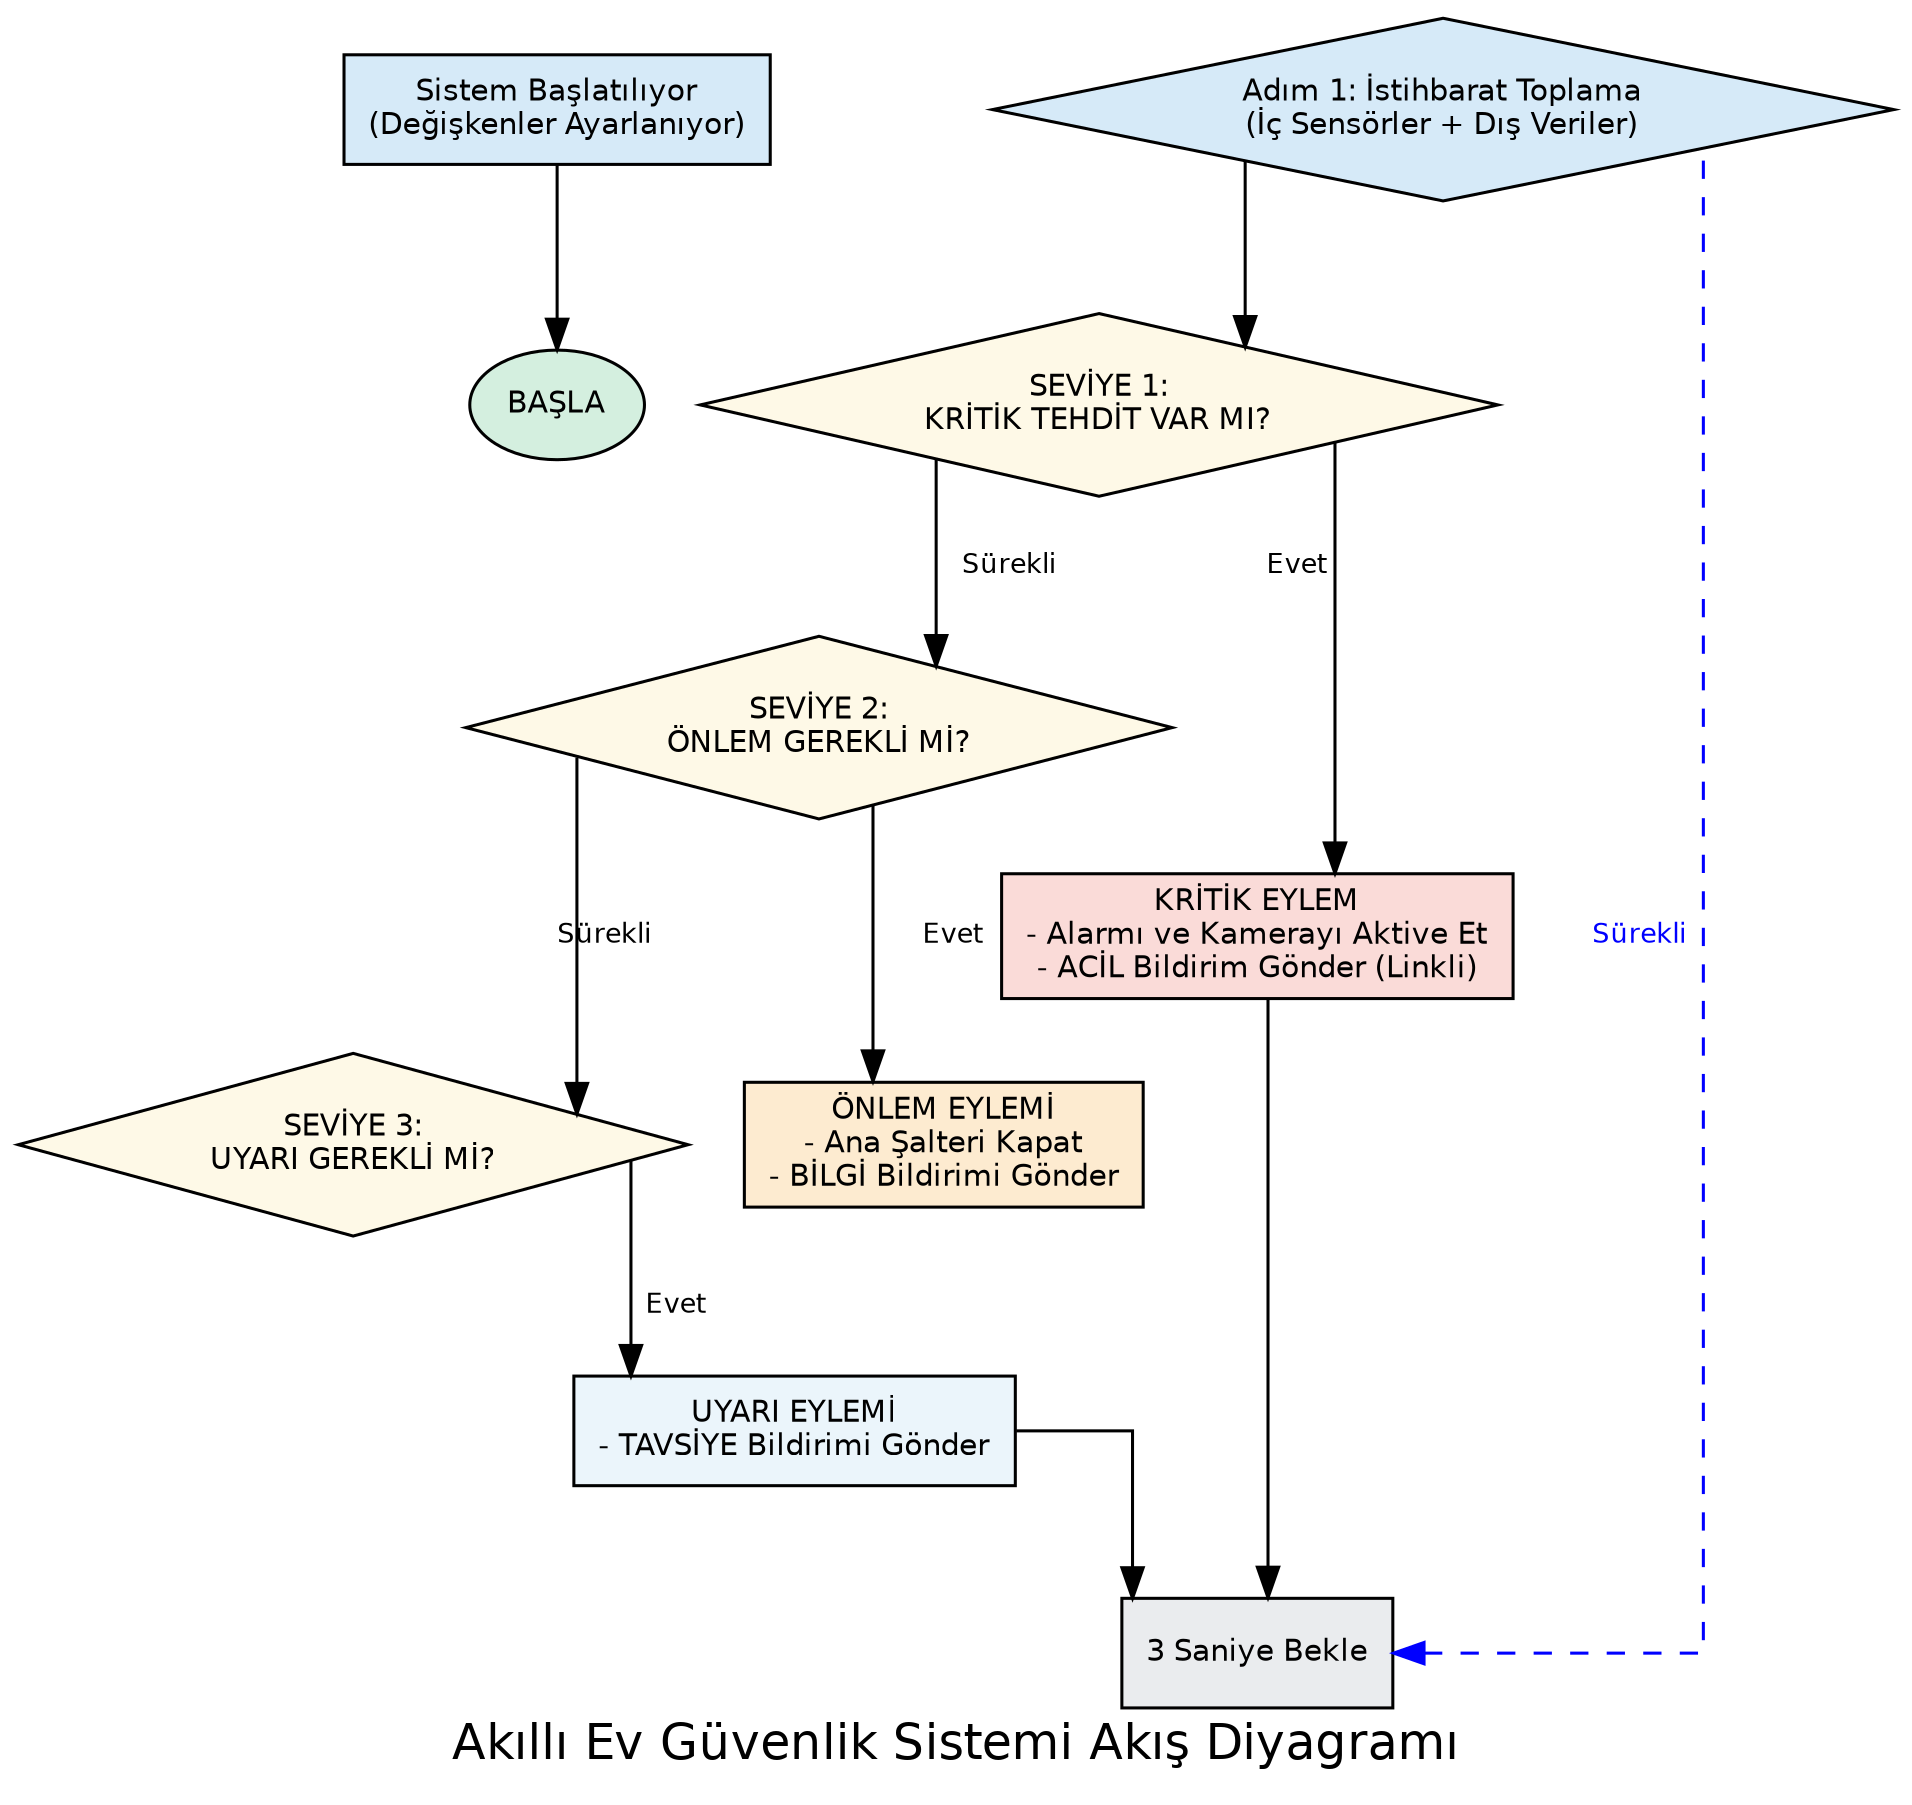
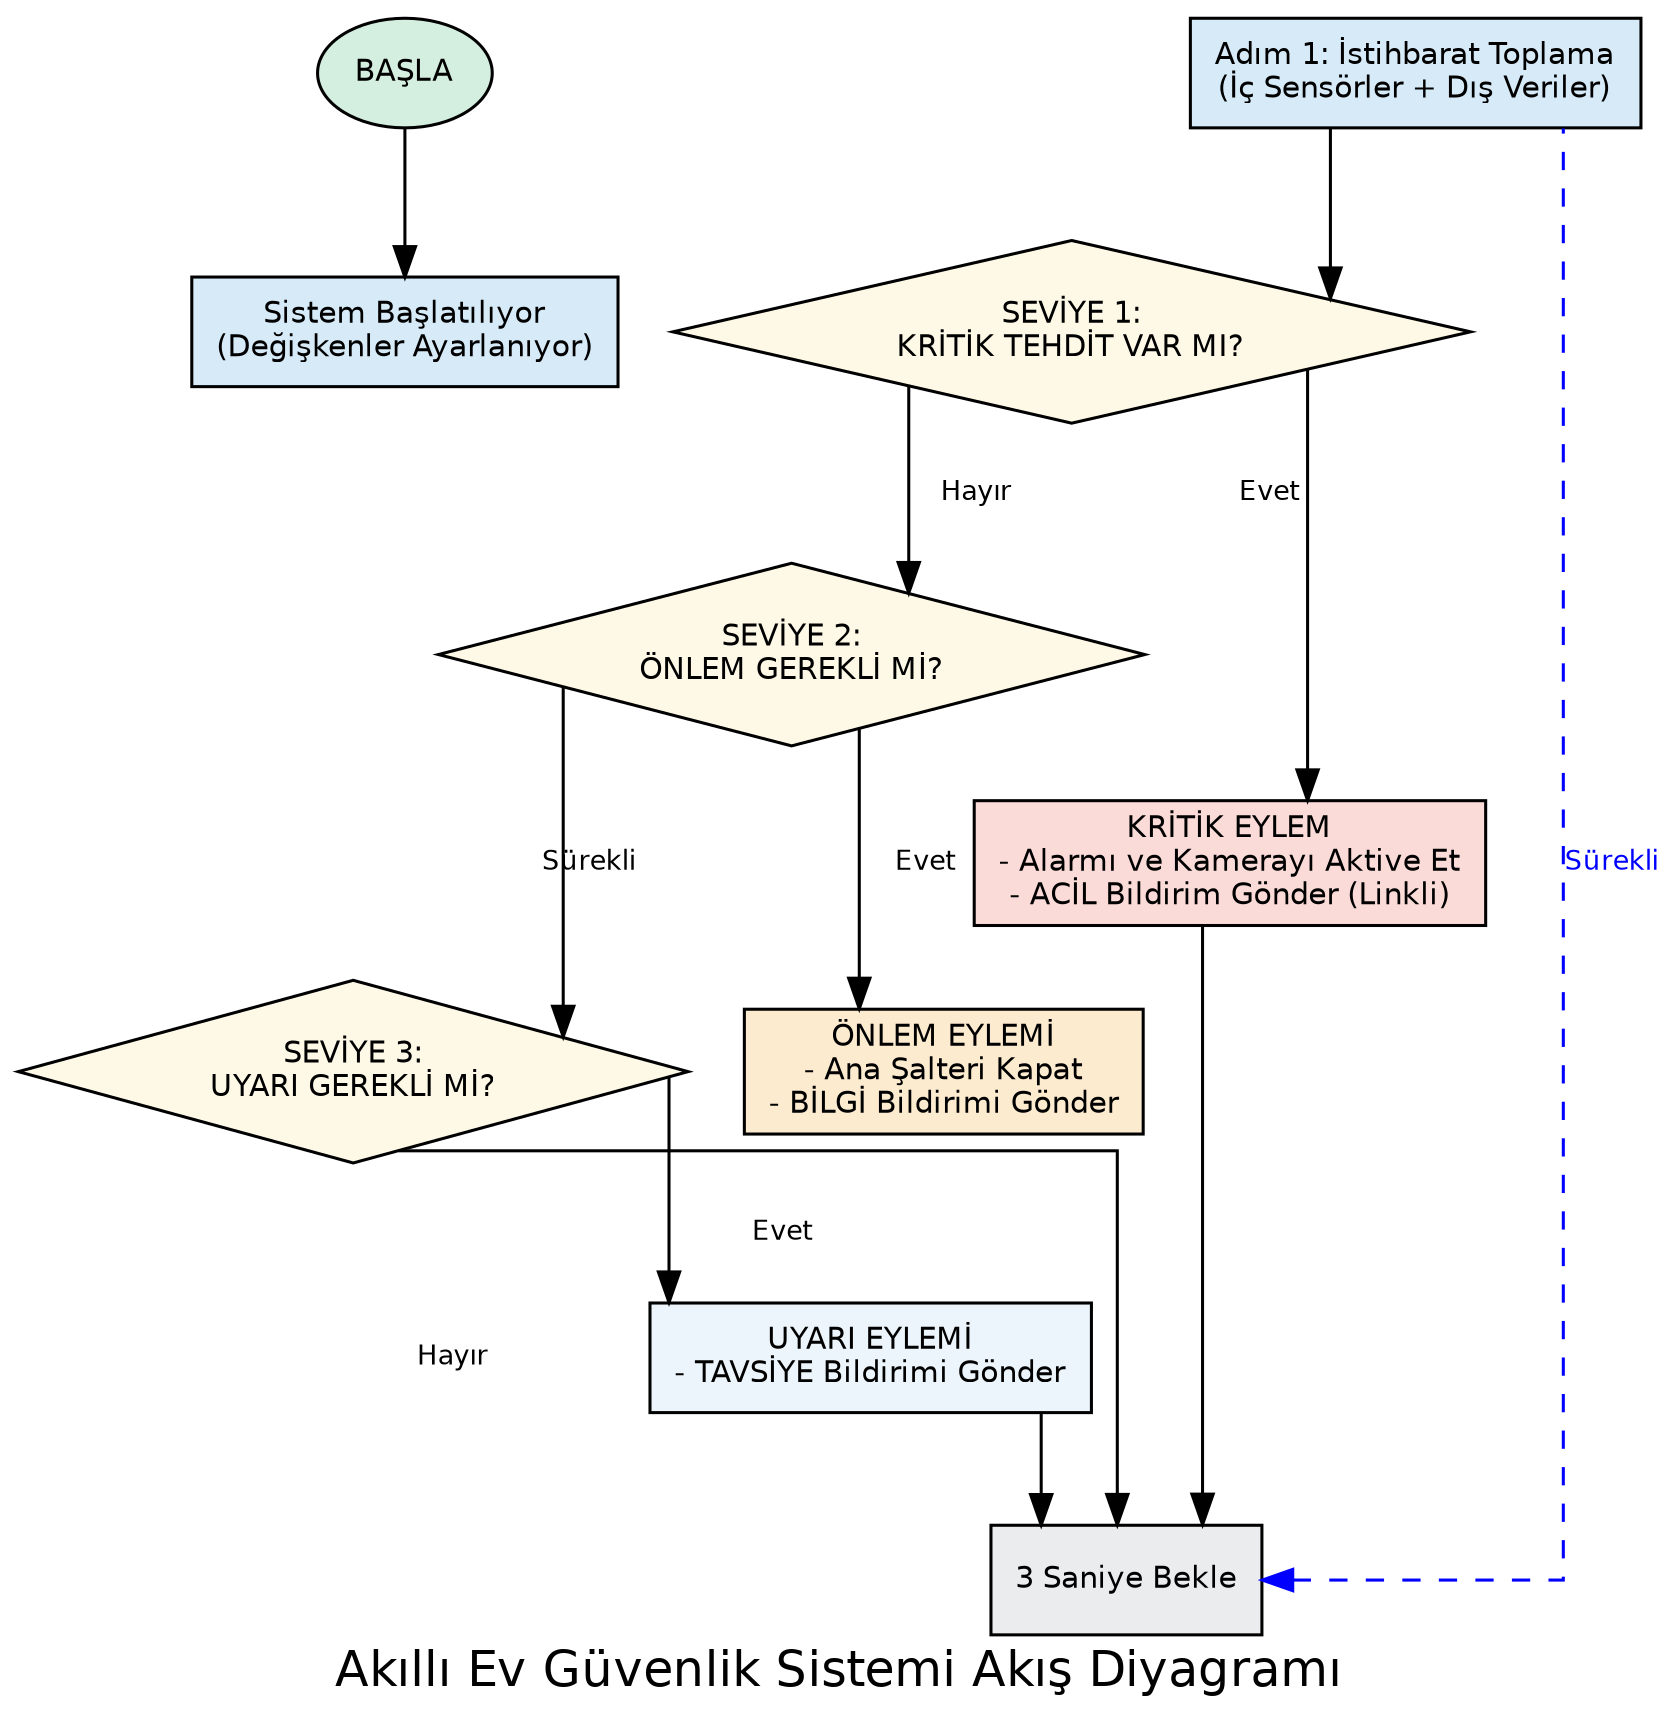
node "Adım 1: İstihbarat Toplama (İç Sensörler + Dış Veriler)": shape diamond -> box
edge "Sistem Başlatılıyor (Değişkenler Ayarlanıyor)" -> "BAŞLA": reversed
edge "SEVİYE 1: KRİTİK TEHDİT VAR MI?" -> "SEVİYE 2: ÖNLEM GEREKLİ Mİ?": label " Sürekli" -> " Hayır"
edge "SEVİYE 3: UYARI GEREKLİ Mİ?" -> "3 Saniye Bekle": added, label "Hayır"
